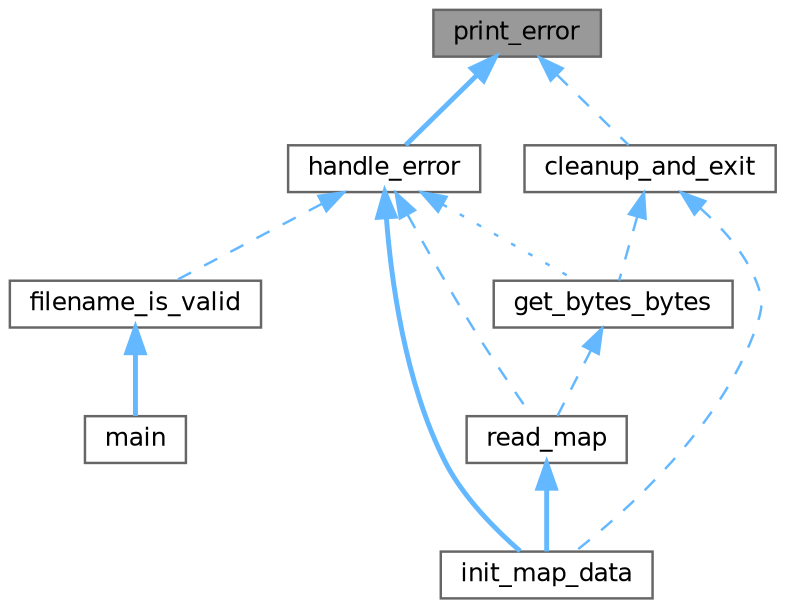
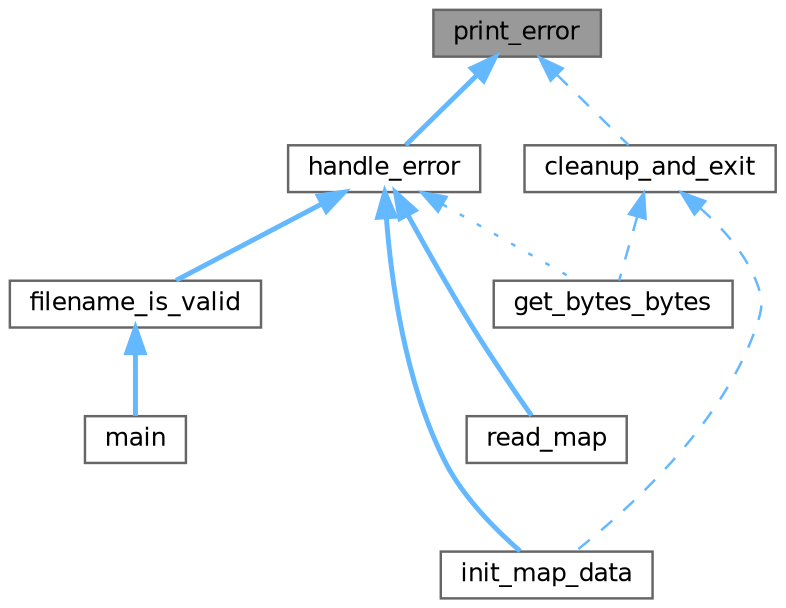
edge "filename_is_valid" -> "handle_error": style dashed -> bold
edge "read_map" -> "handle_error": style dashed -> bold
edge "read_map" -> "get_bytes_bytes": removed
edge "init_map_data" -> "read_map": removed
